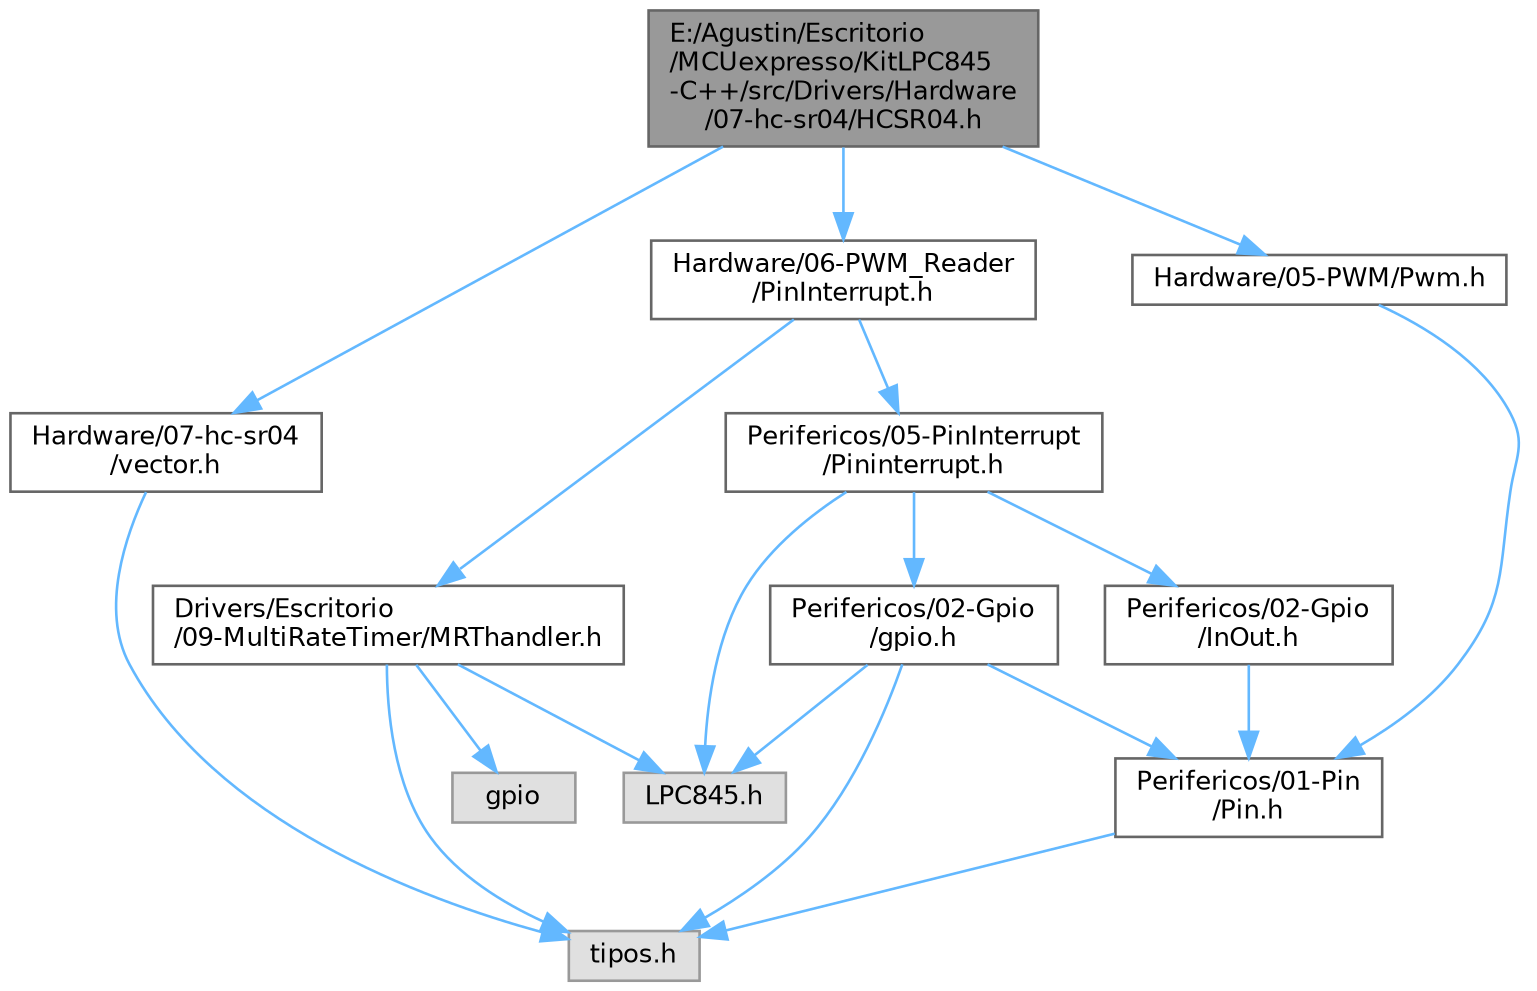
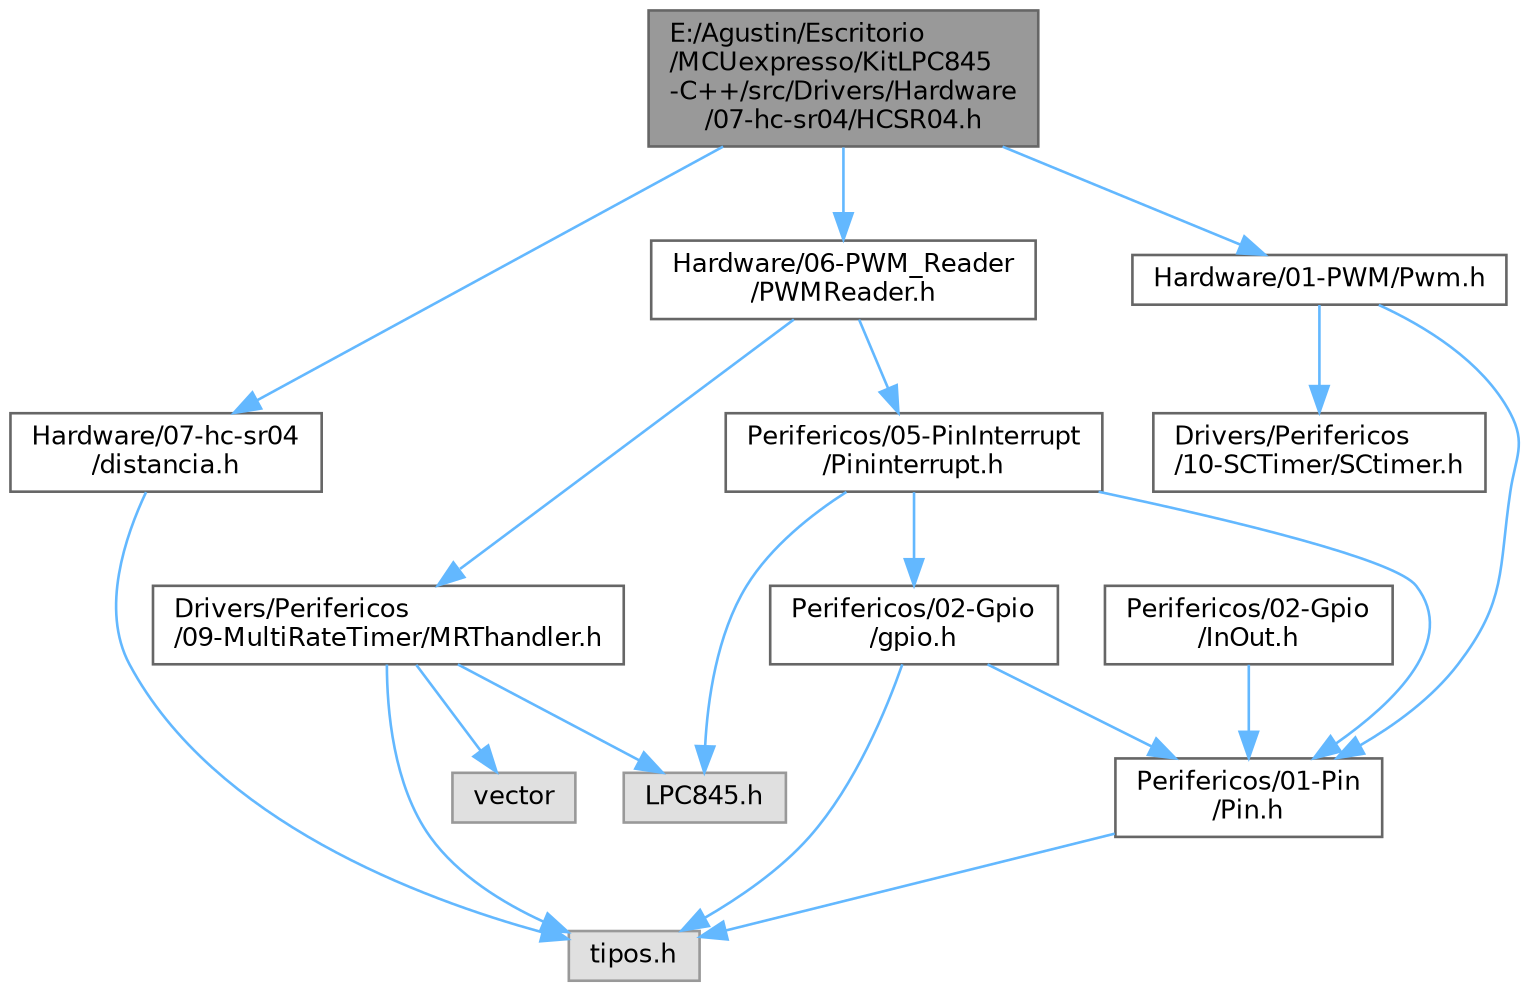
node "Hardware/06-PWM_Reader /PinInterrupt.h": label "Hardware/06-PWM_Reader /PinInterrupt.h" -> "Hardware/06-PWM_Reader /PWMReader.h"
node "Hardware/05-PWM/Pwm.h": label "Hardware/05-PWM/Pwm.h" -> "Hardware/01-PWM/Pwm.h"
node "Hardware/07-hc-sr04 /vector.h": label "Hardware/07-hc-sr04 /vector.h" -> "Hardware/07-hc-sr04 /distancia.h"
node "Drivers/Perifericos /10-SCTimer/SCtimer.h": added
edge "Perifericos/05-PinInterrupt /Pininterrupt.h" -> "Perifericos/02-Gpio /InOut.h": now "Perifericos/05-PinInterrupt /Pininterrupt.h" -> "Perifericos/01-Pin /Pin.h"
node "Drivers/Escritorio /09-MultiRateTimer/MRThandler.h": label "Drivers/Escritorio /09-MultiRateTimer/MRThandler.h" -> "Drivers/Perifericos /09-MultiRateTimer/MRThandler.h"
edge "Perifericos/02-Gpio /gpio.h" -> "LPC845.h": removed
node "gpio": label "gpio" -> "vector"
